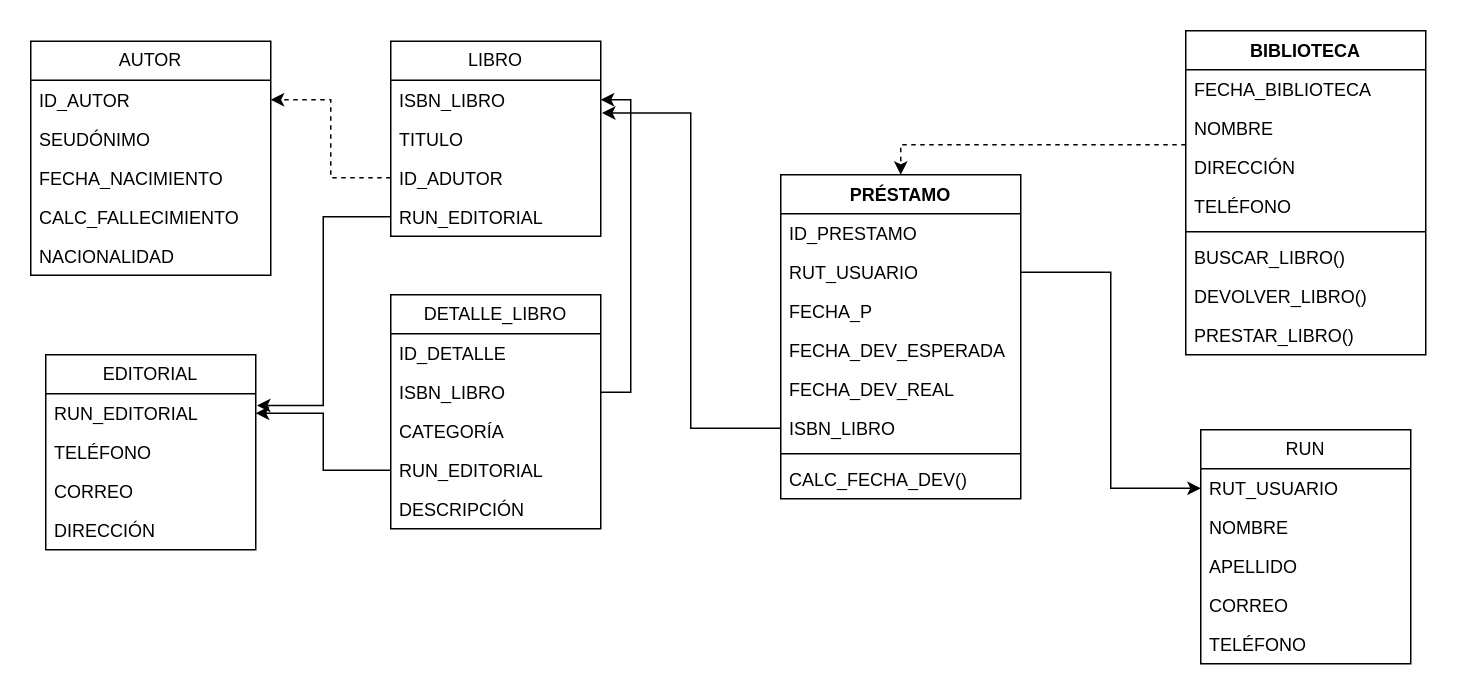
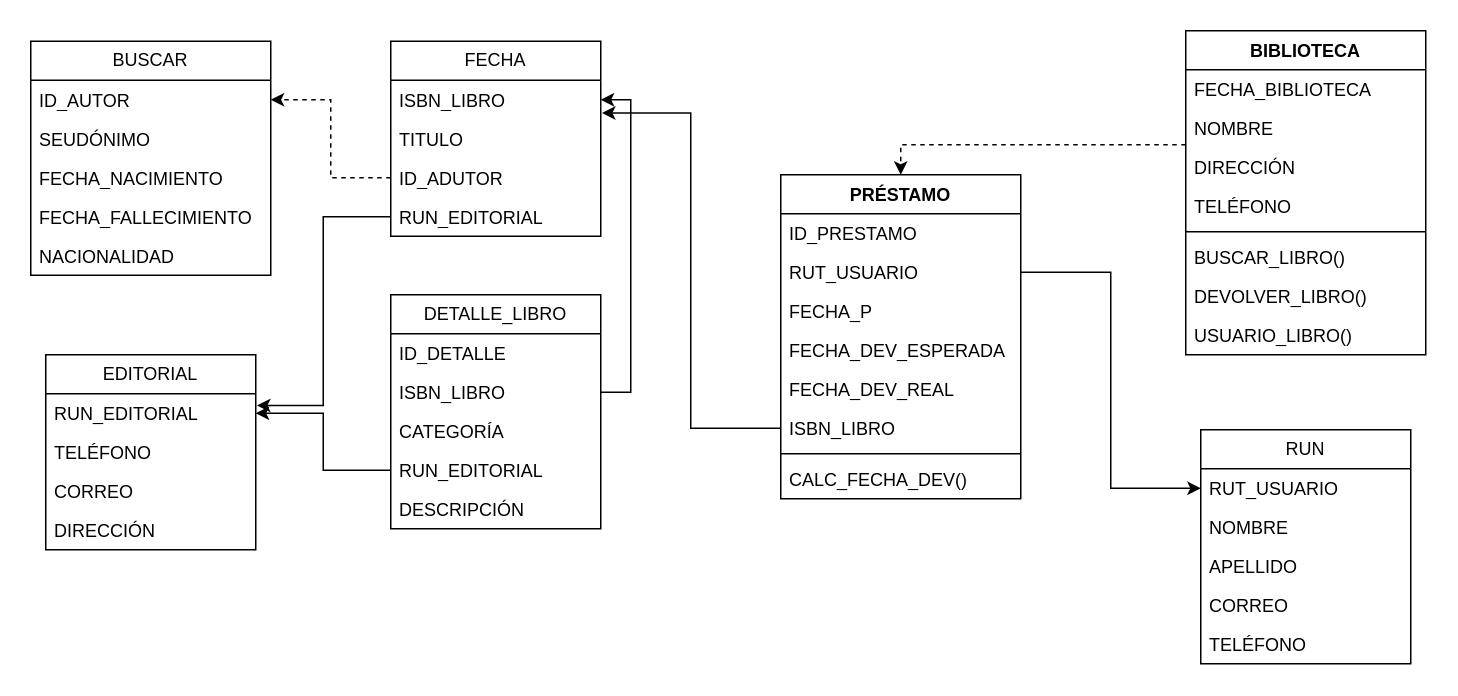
node "AUTOR": label "AUTOR" -> "BUSCAR"
node "LIBRO": label "LIBRO" -> "FECHA"
node "CALC_FALLECIMIENTO": label "CALC_FALLECIMIENTO" -> "FECHA_FALLECIMIENTO"
node "PRESTAR_LIBRO()": label "PRESTAR_LIBRO()" -> "USUARIO_LIBRO()"
